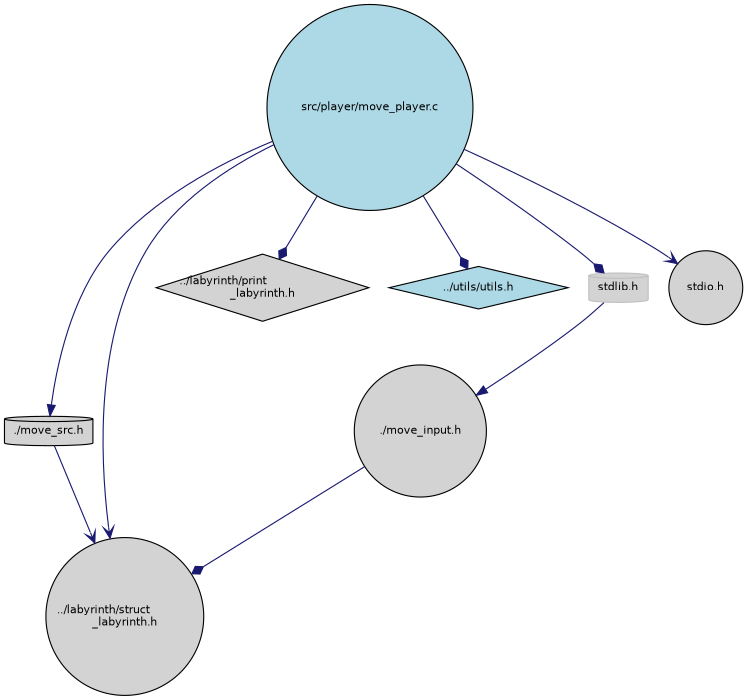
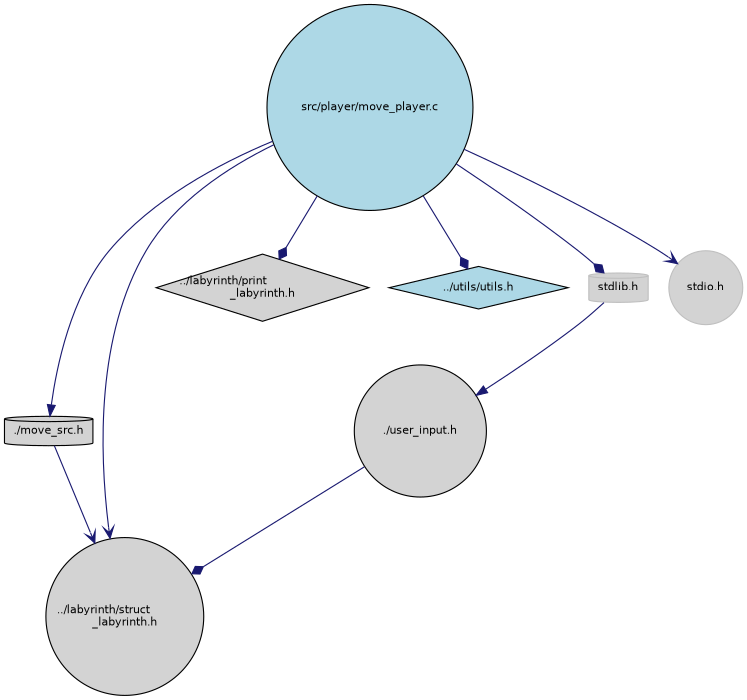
node "stdio.h": color black -> grey75
node "./move_input.h": label "./move_input.h" -> "./user_input.h"
